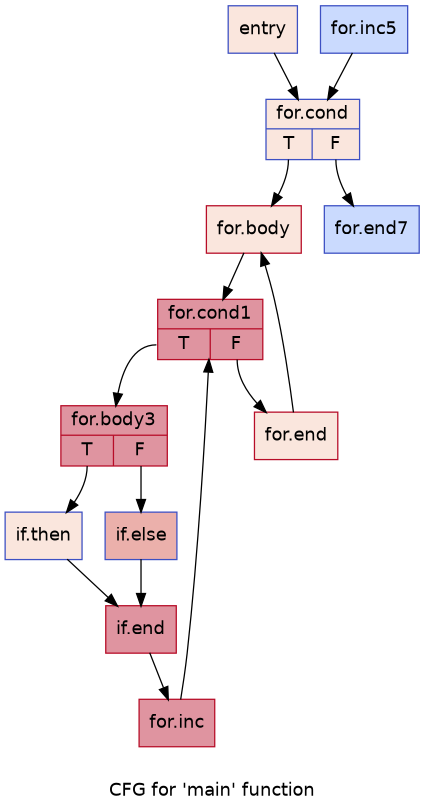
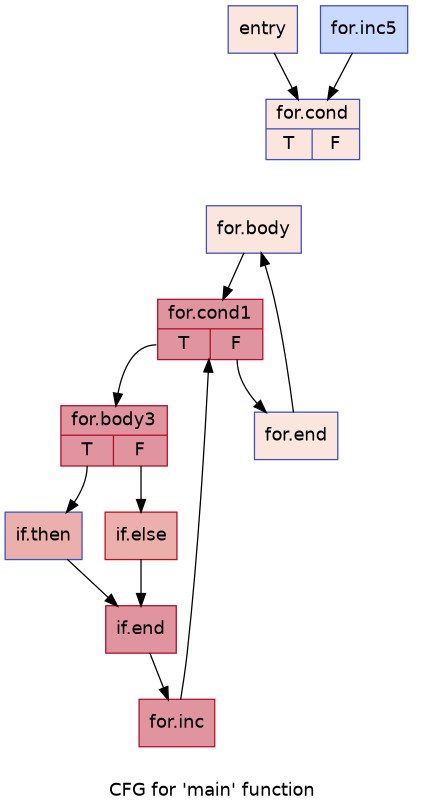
edge "for.cond" -> "for.body": removed
node "for.body": color #b70d28ff -> #3d50c3ff
node "for.end7": removed
node "for.end": color #b70d28ff -> #3d50c3ff
node "if.then": fillcolor #f3c7b170 -> #d24b4070
node "if.else": color #3d50c3ff -> #b70d28ff
